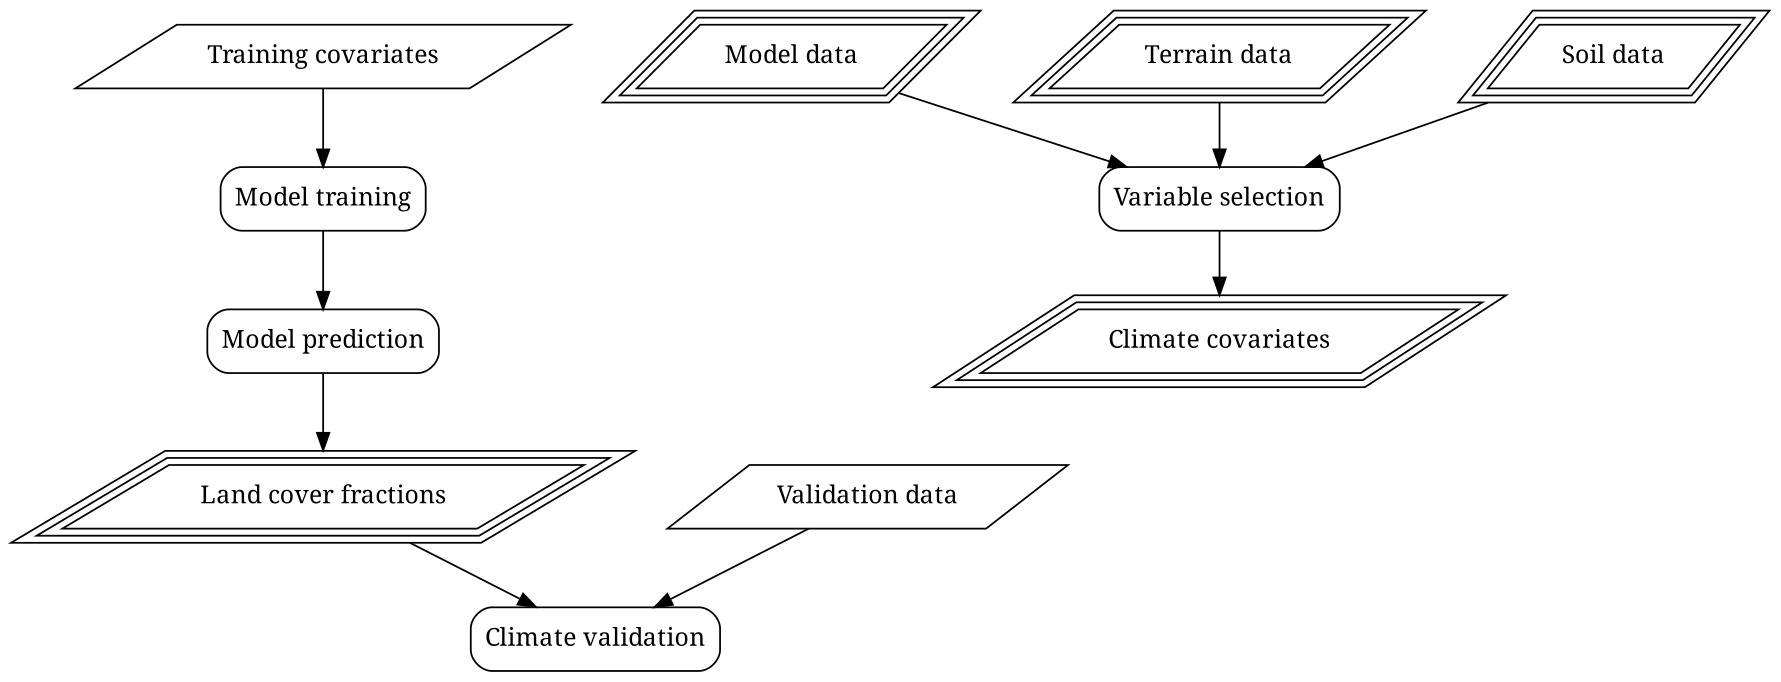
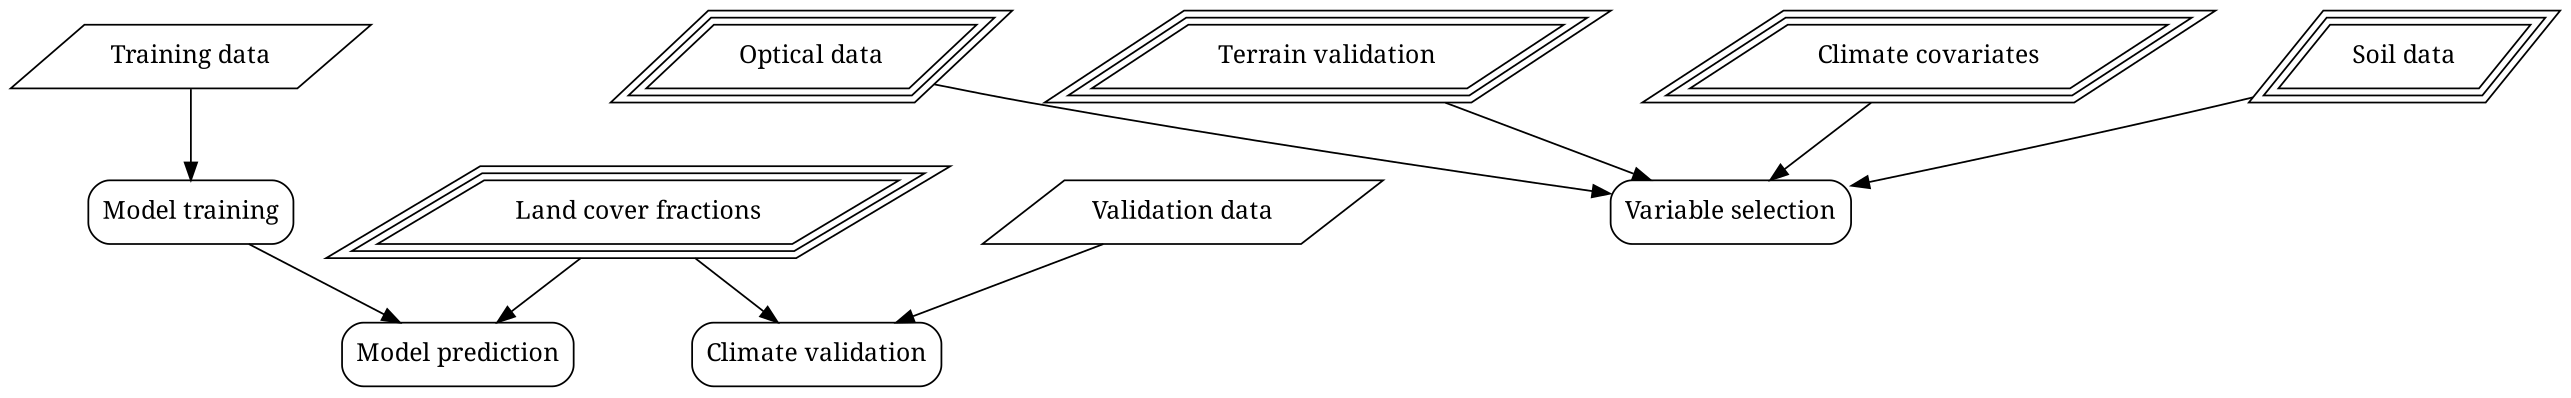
node "Training covariates": label "Training covariates" -> "Training data"
node "Model data": label "Model data" -> "Optical data"
node "Terrain data": label "Terrain data" -> "Terrain validation"
edge "Variable selection" -> "Climate covariates": reversed
edge "Model prediction" -> "Land cover fractions": reversed
